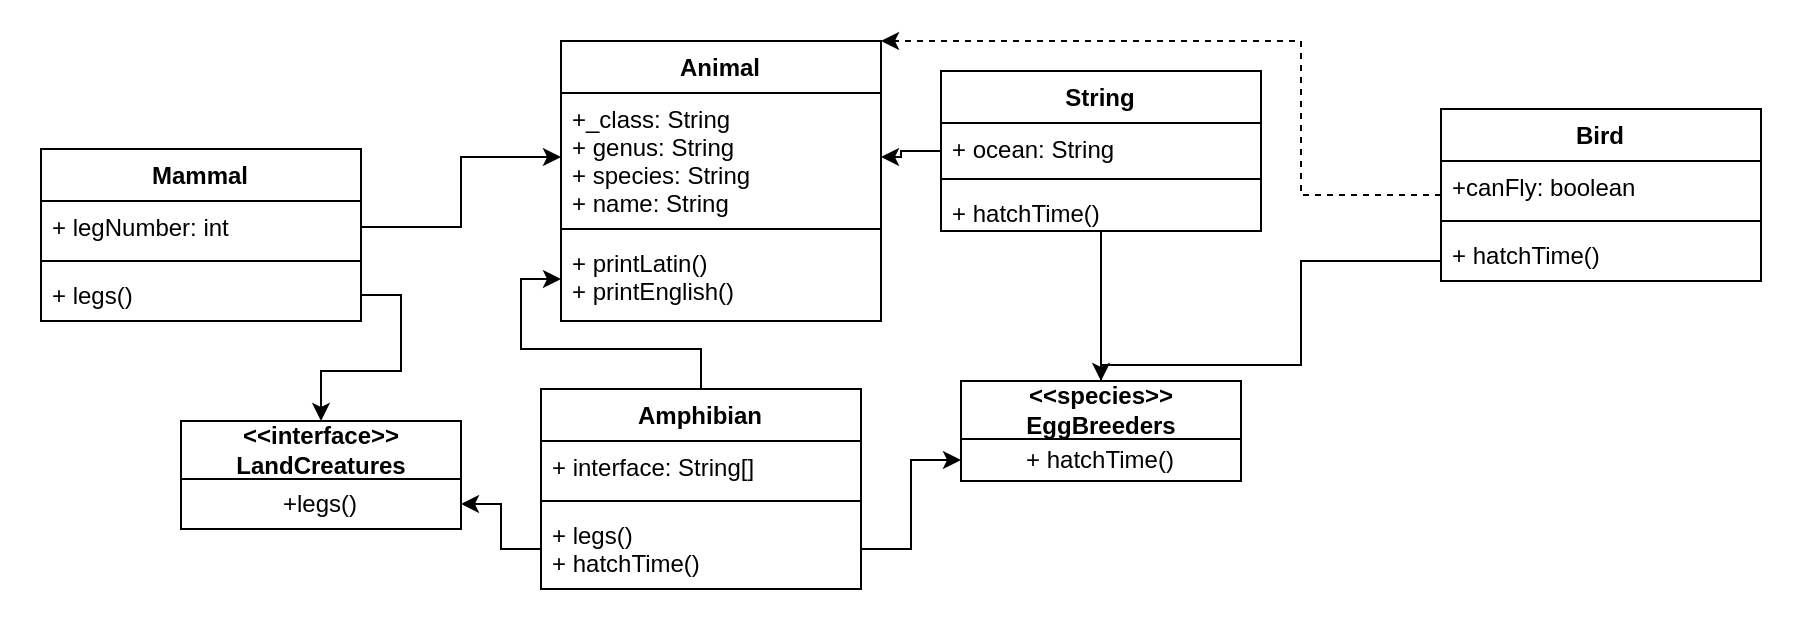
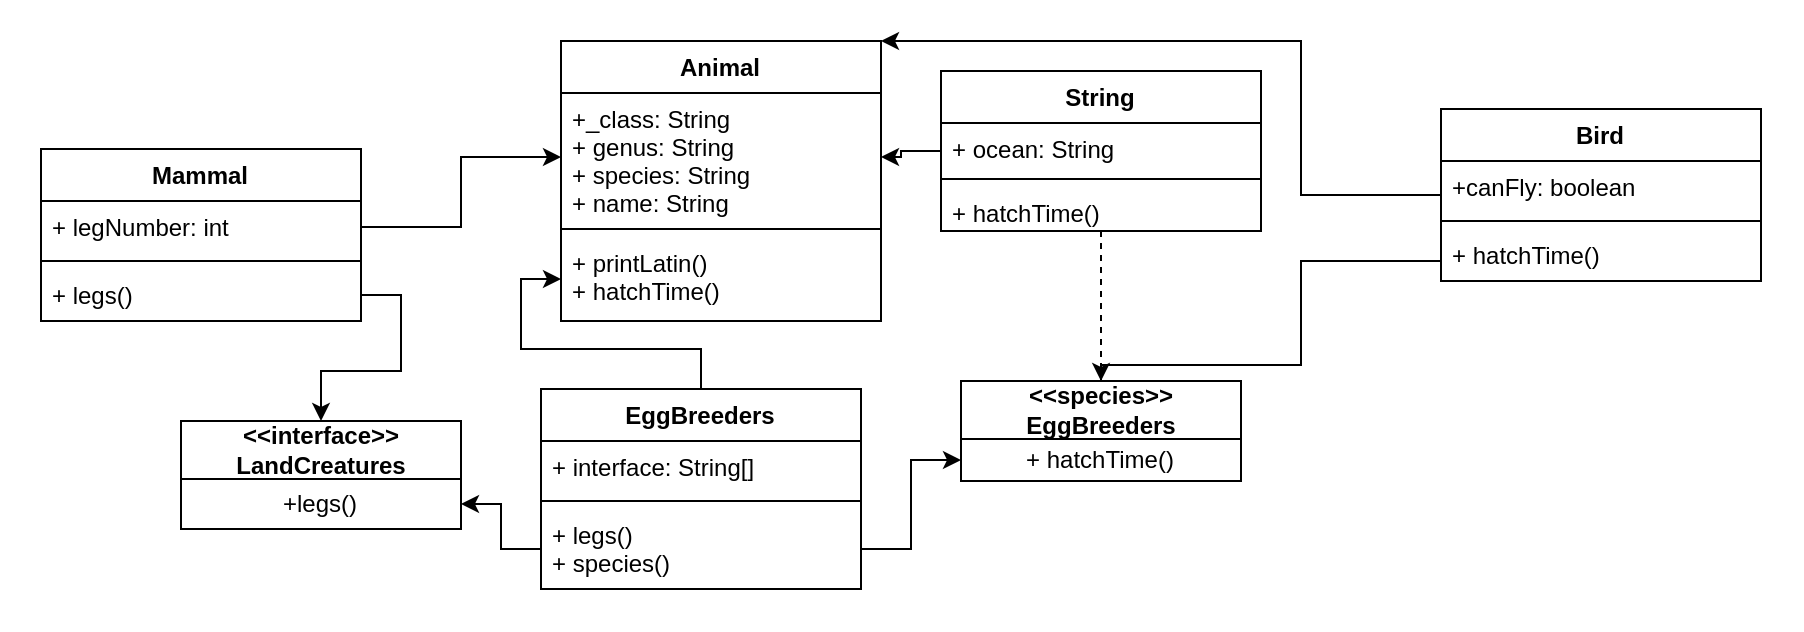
edge "Bird" -> "Animal": style dashed -> solid
node "+ printLatin() + printEnglish()": label "+ printLatin() + printEnglish()" -> "+ printLatin() + hatchTime()"
edge "String" -> "<<species>> EggBreeders": style solid -> dashed
node "Amphibian": label "Amphibian" -> "EggBreeders"
node "+ legs() + hatchTime()": label "+ legs() + hatchTime()" -> "+ legs() + species()"
